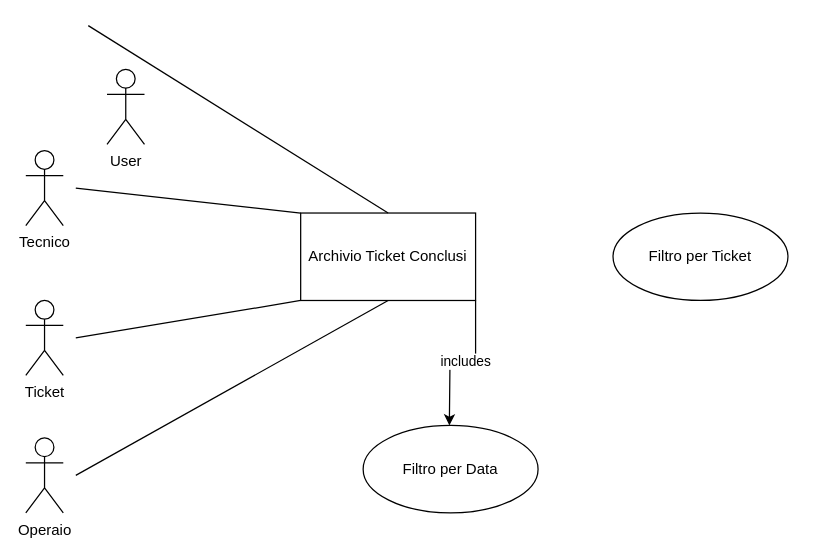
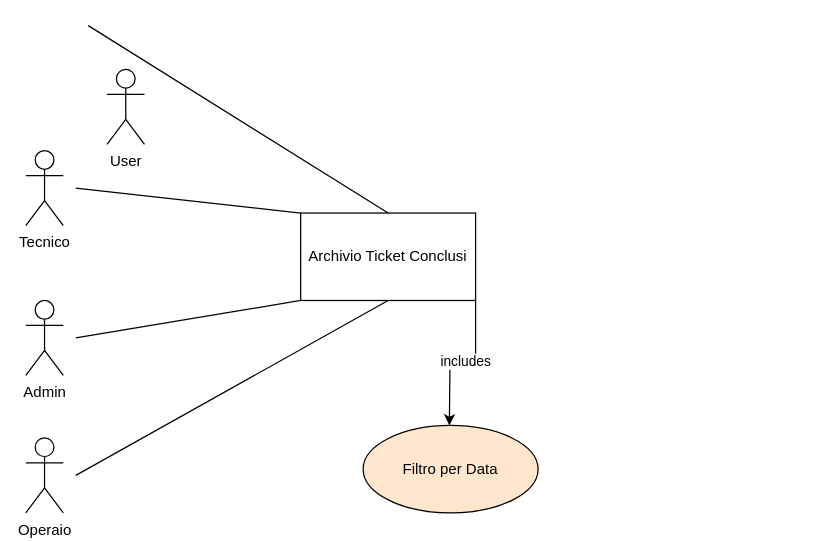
node "Filtro per Ticket": removed
node "Ticket": label "Ticket" -> "Admin"
node "Filtro per Data": fillcolor #ffffff -> #ffe6cc
